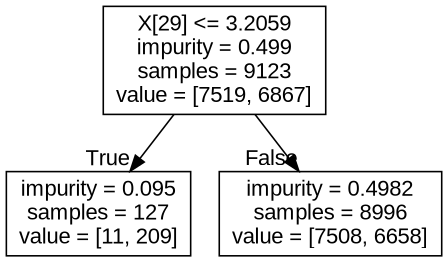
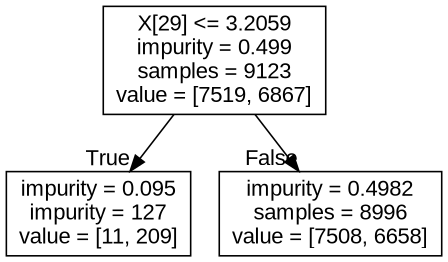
node "impurity = 0.095 samples = 127 value = [11, 209]": label "impurity = 0.095 samples = 127 value = [11, 209]" -> "impurity = 0.095 impurity = 127 value = [11, 209]"
